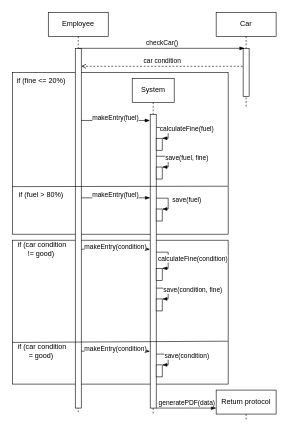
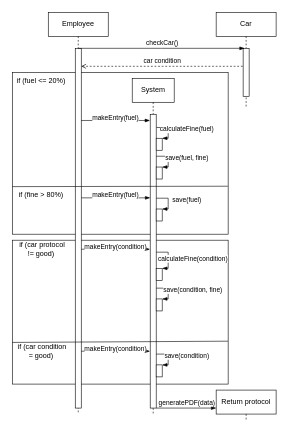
node "if (fine <= 20%)": label "if (fine <= 20%)" -> "if (fuel <= 20%)"
node "if (fuel > 80%)": label "if (fuel > 80%)" -> "if (fine > 80%)"
node "if (car condition != good)": label "if (car condition != good)" -> "if (car protocol != good)"
